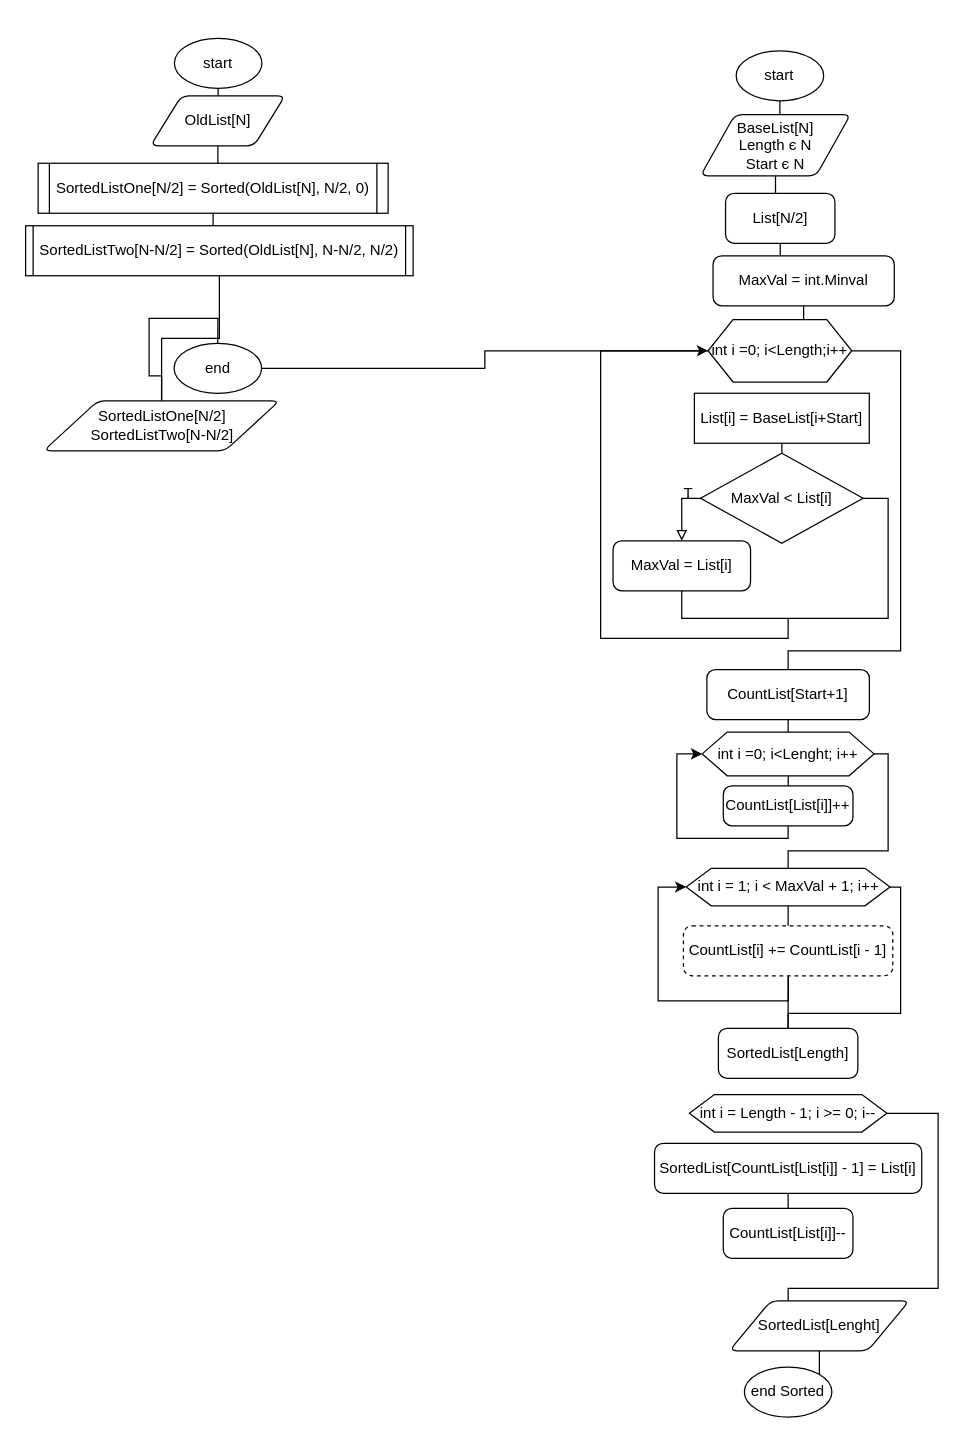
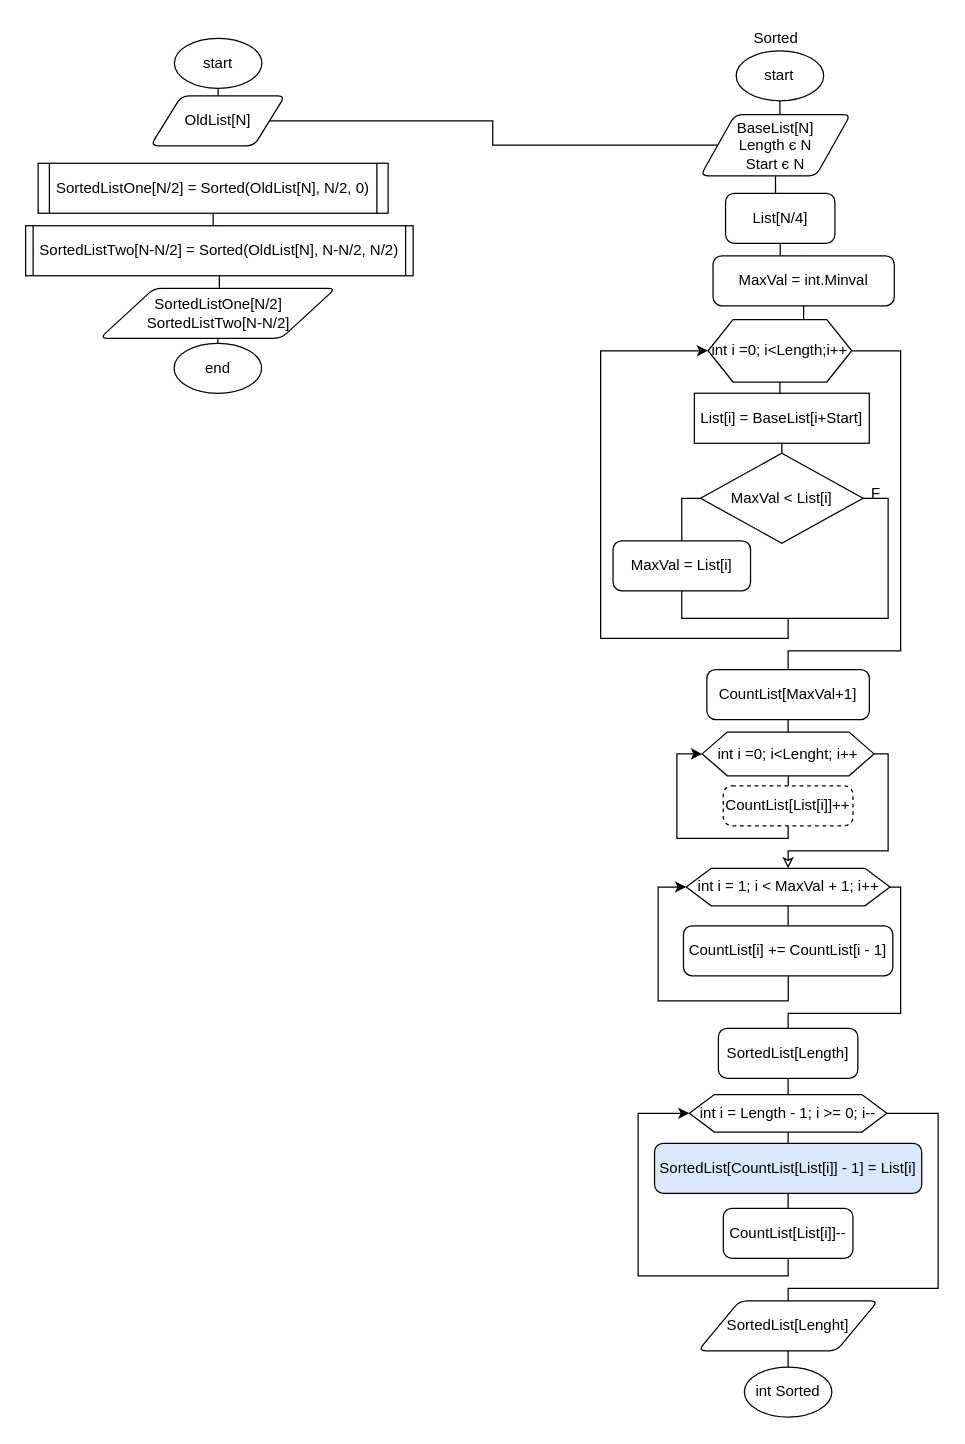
node "Sorted": added
edge "OldList[N]" -- "SortedListOne[N/2] = Sorted(OldList[N], N/2, 0)": now "OldList[N]" -- "BaseList[N] Length є N Start є N"
node "List[N/2]": label "List[N/2]" -> "List[N/4]"
edge "int i =0; i<Length;i++" -- "end": now "int i =0; i<Length;i++" -- "List[i] = BaseList[i+Start]"
node "SortedListOne[N/2] SortedListTwo[N-N/2]": moved (162, 426) -> (218, 313)
node "T": removed
node "F": added
edge "MaxVal < List[i]" -> "MaxVal = List[i]": arrowhead block -> none
node "CountList[Start+1]": label "CountList[Start+1]" -> "CountList[MaxVal+1]"
node "CountList[List[i]]++": style solid -> dashed
edge "int i =0; i<Lenght; i++" -- "int i = 1; i < MaxVal + 1; i++": arrowhead none -> classic
node "CountList[i] += CountList[i - 1]": style dashed -> solid
edge "CountList[i] += CountList[i - 1]" -- "SortedList[Length]": now "int i = Length - 1; i >= 0; i--" -- "SortedList[Length]"
edge "int i = Length - 1; i >= 0; i--" -- "SortedList[CountList[List[i]] - 1] = List[i]": added
node "SortedList[CountList[List[i]] - 1] = List[i]": fillcolor #ffffff -> #dae8fc
edge "CountList[List[i]]--" -> "int i = Length - 1; i >= 0; i--": added
node "SortedList[Lenght]": moved (819, 1326) -> (788, 1326)
node "end Sorted": label "end Sorted" -> "int Sorted"
